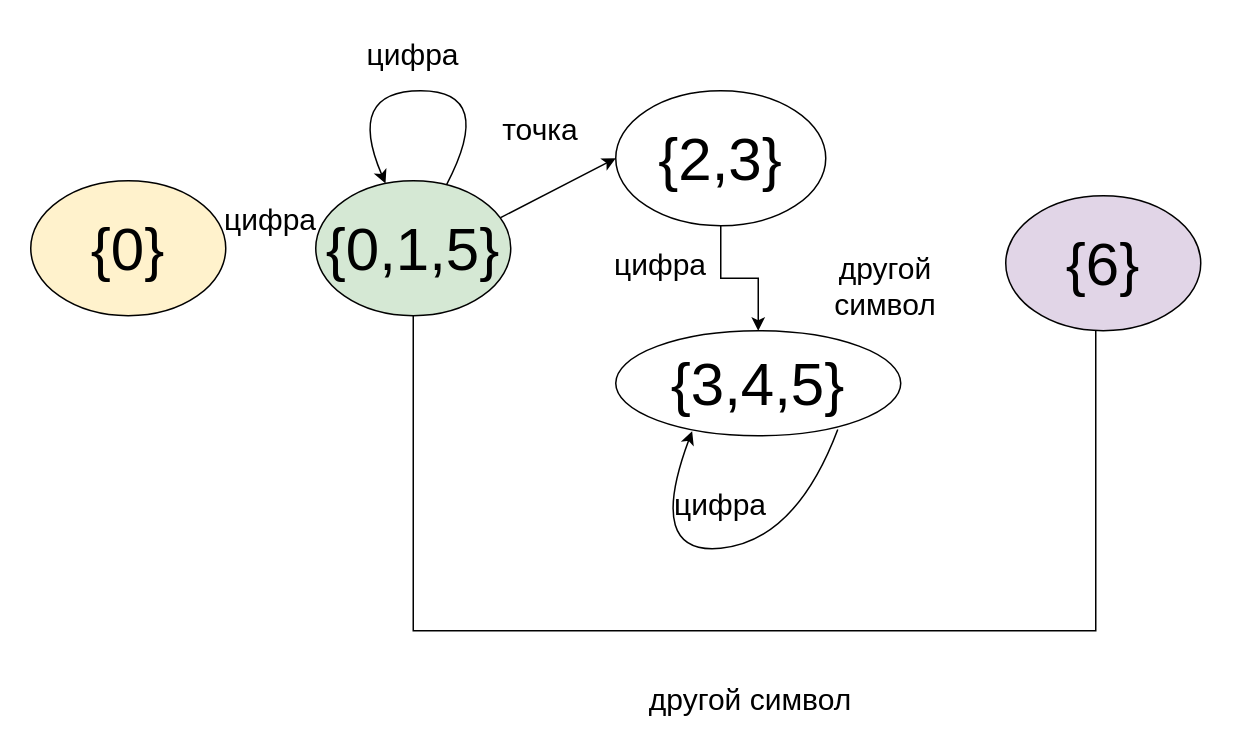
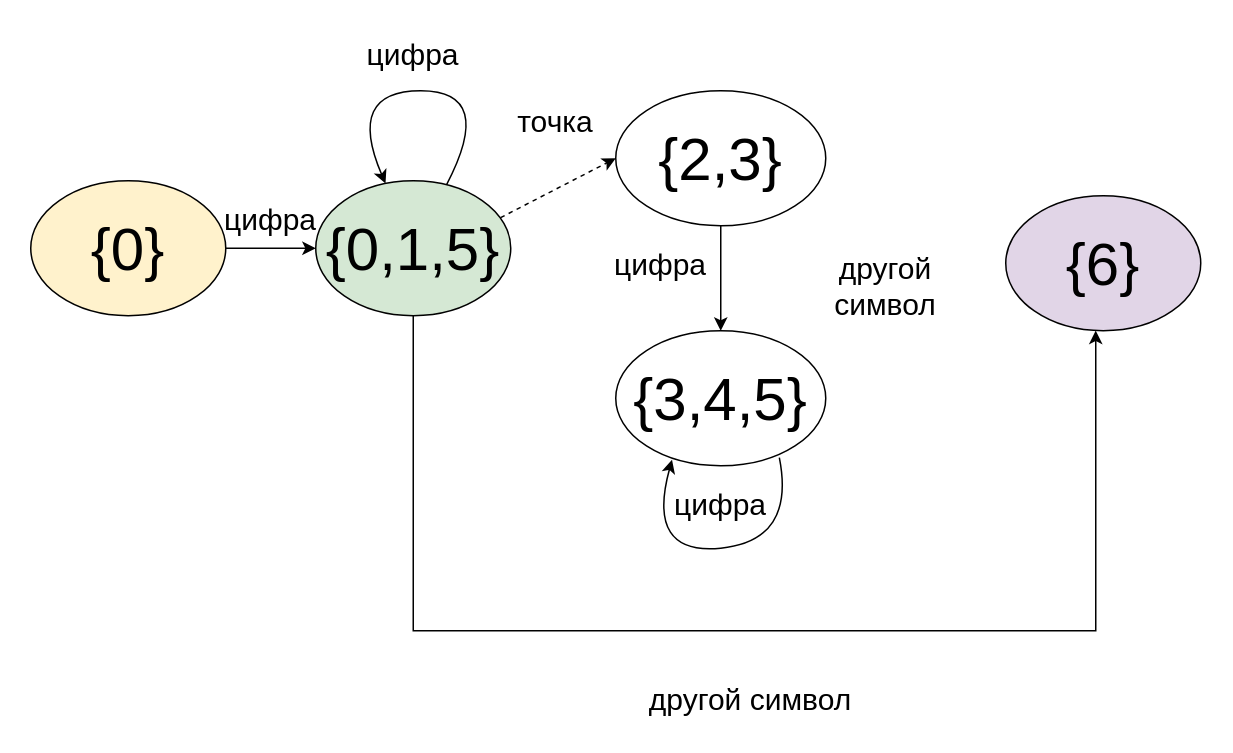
node "точка": moved (541, 128) -> (556, 121)
edge "{0,1,5}" -> "{2,3}": style solid -> dashed
edge "{0}" -> "{0,1,5}": added
edge "{0,1,5}" -- "{6}": arrowhead none -> classic
node "{3,4,5}": size 285x105 -> 210x135
